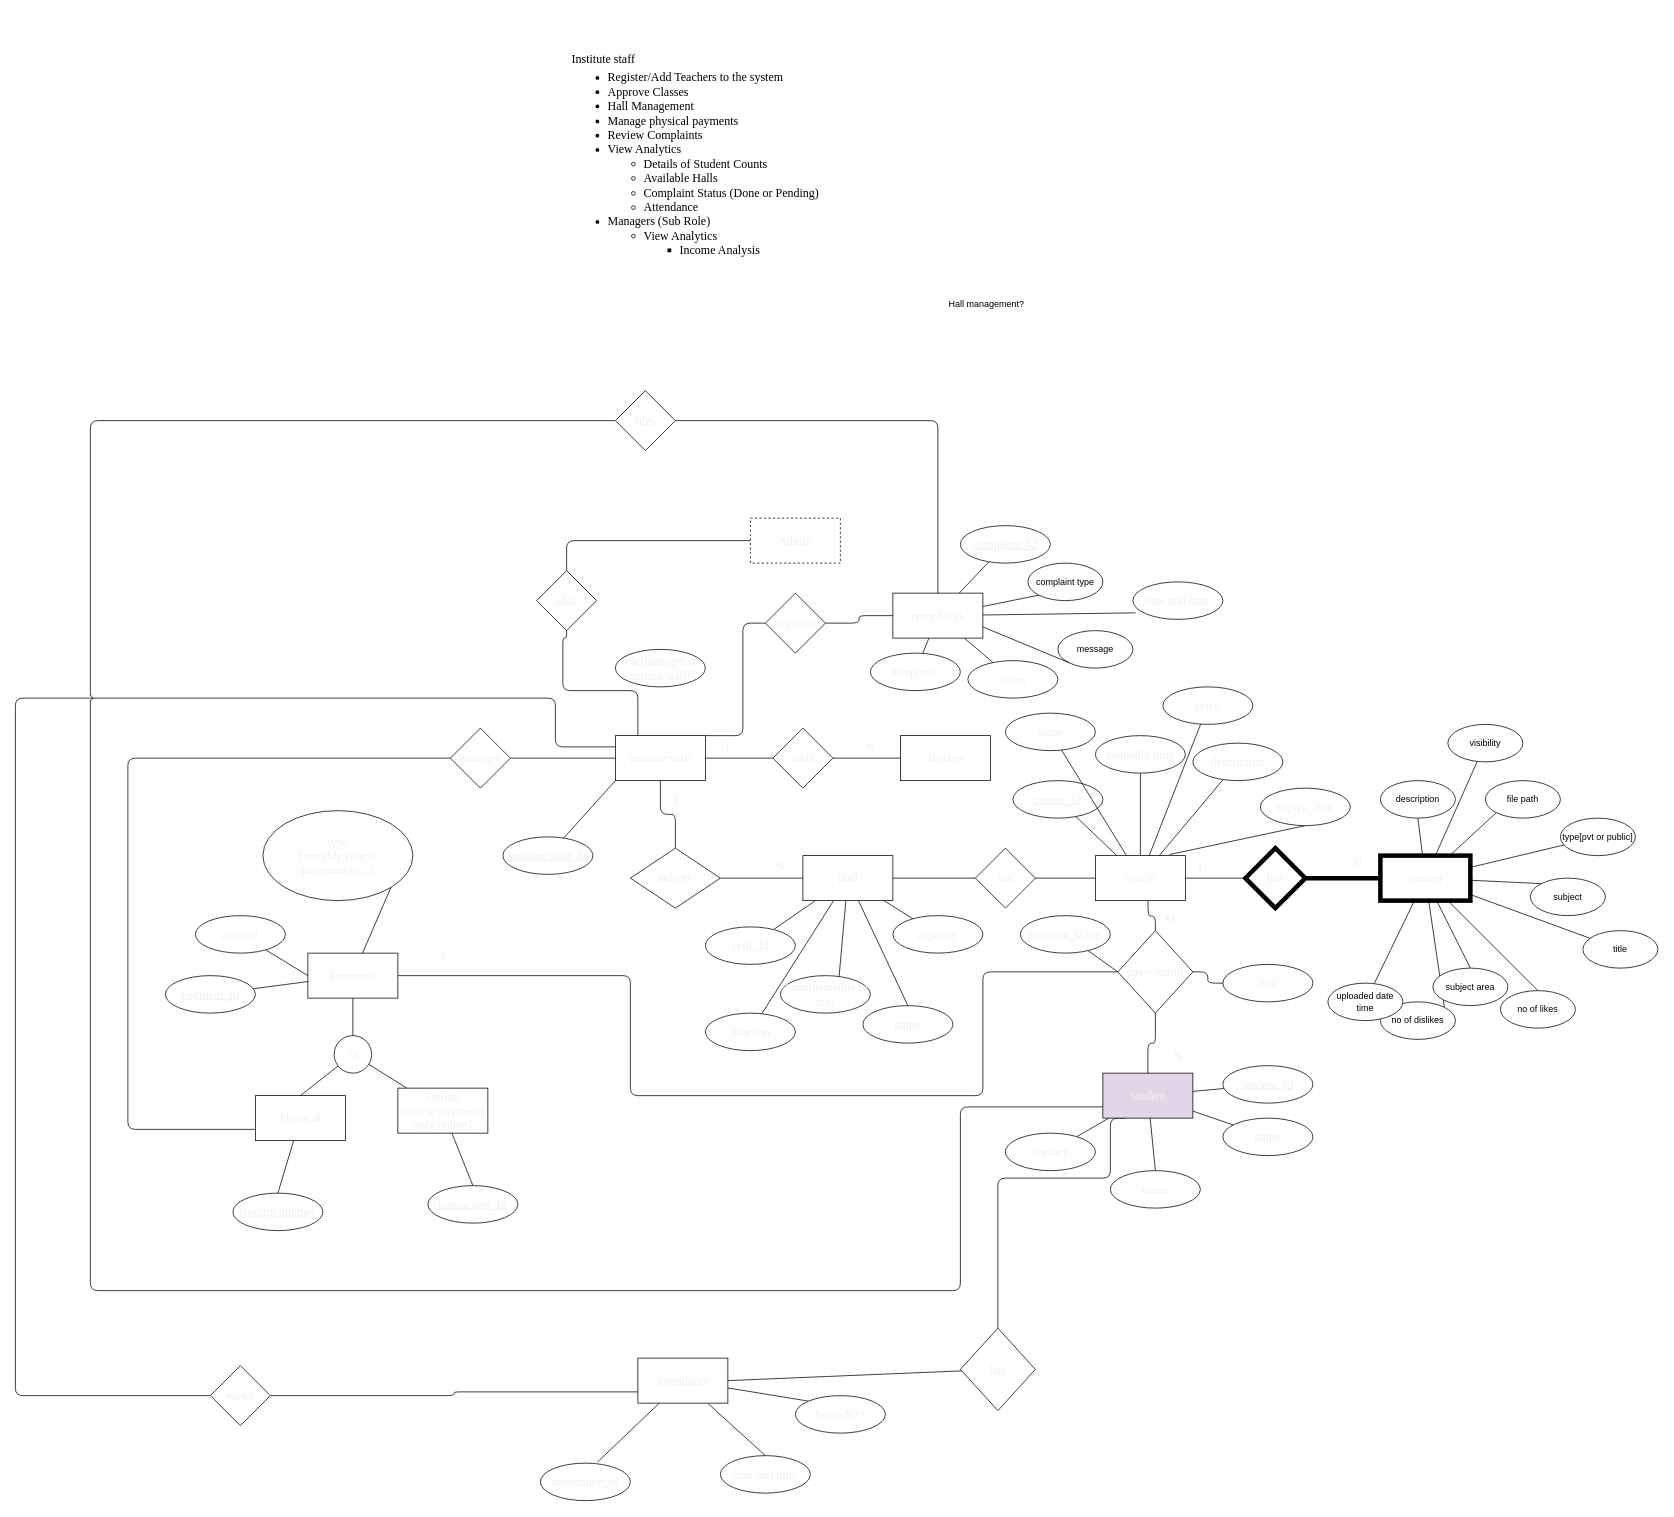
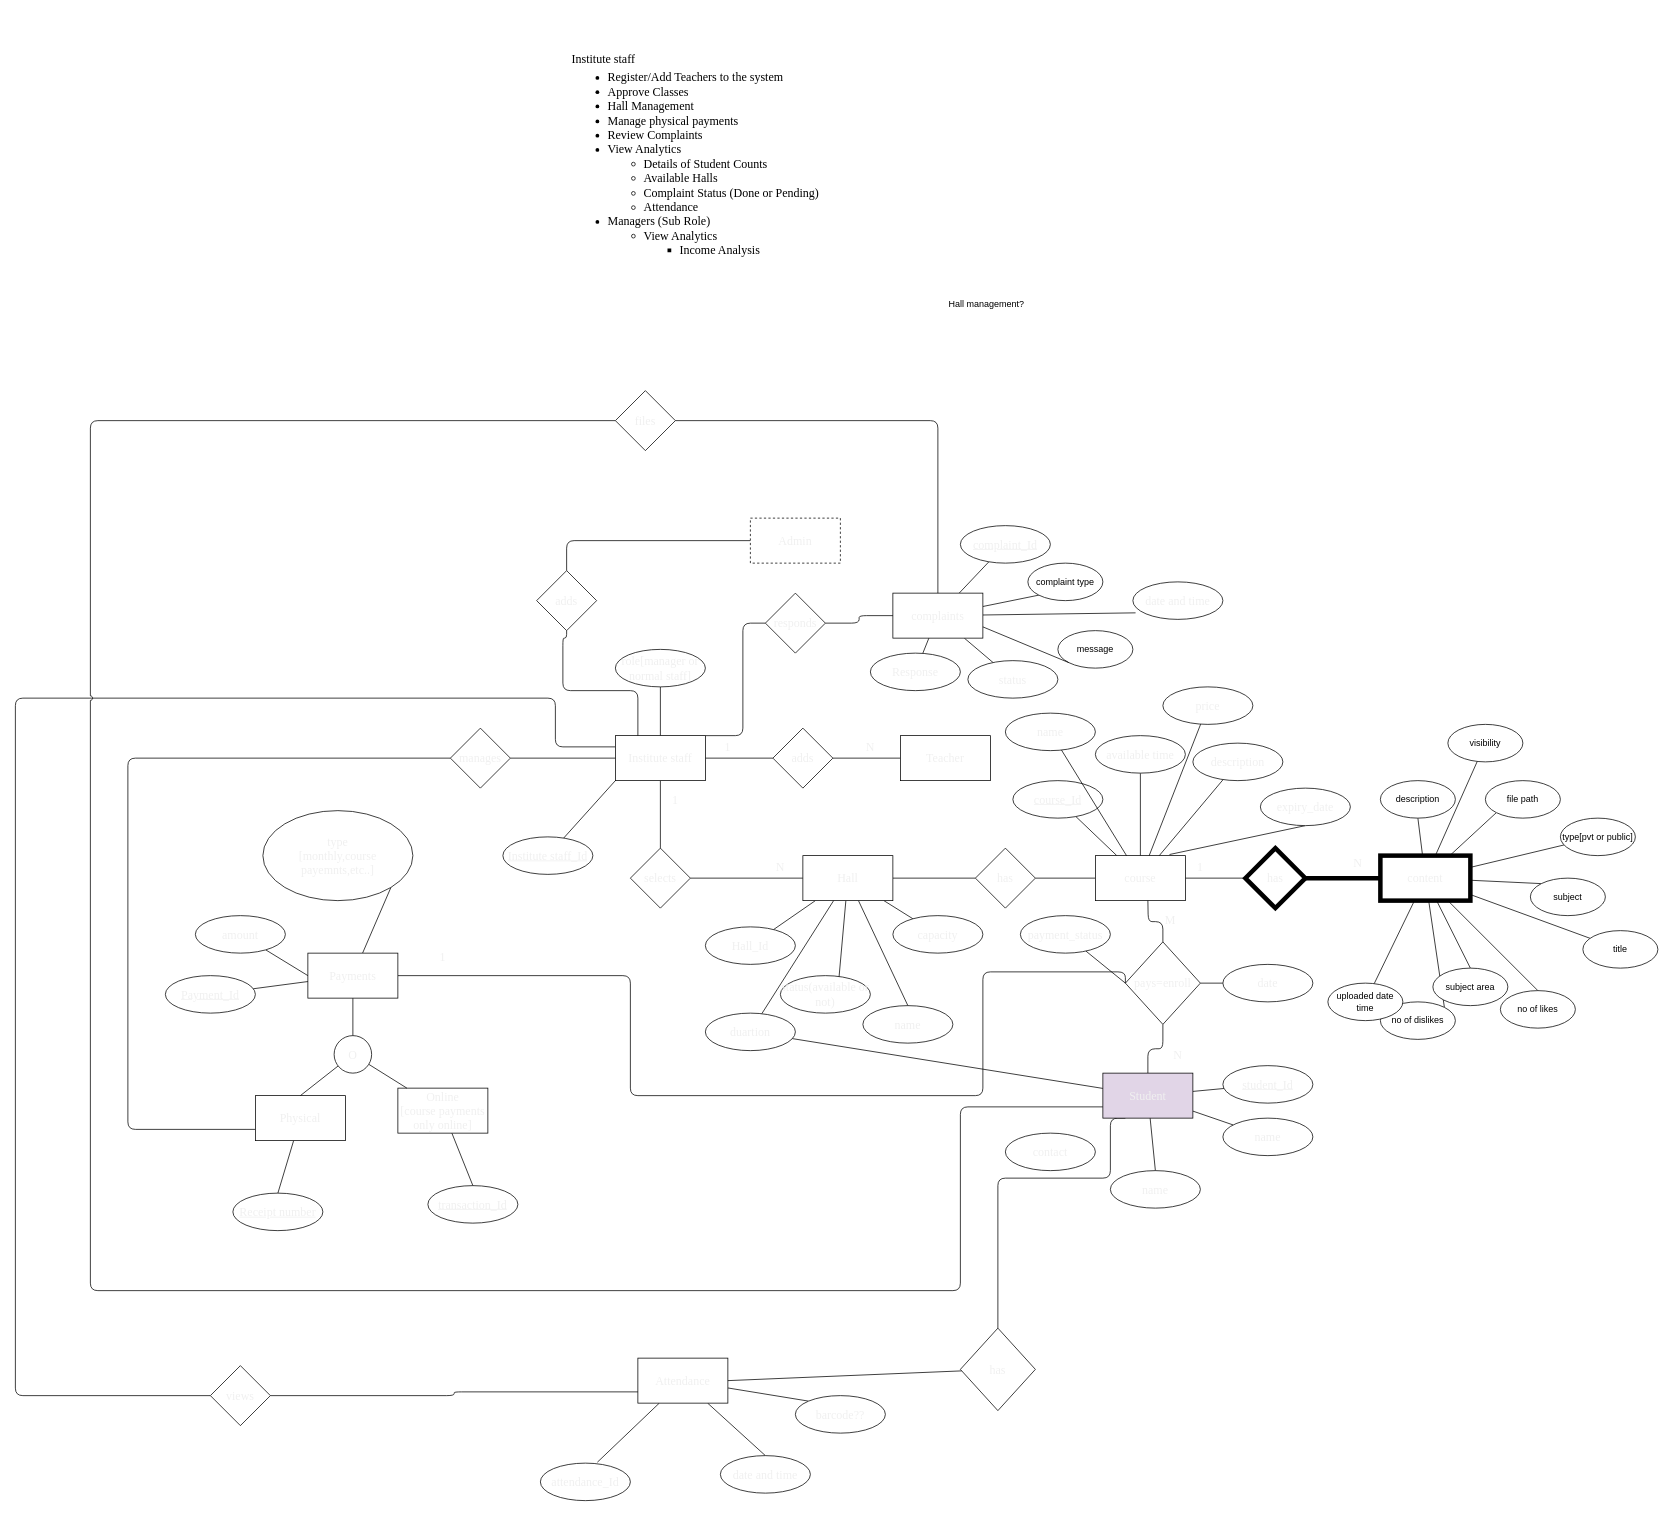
edge "role[manager or normal staff]" -- "Institute staff": added
node "selects": size 90x60 -> 60x60
node "pays=enroll": moved (1155, 972) -> (1163, 983)
edge "Student" -- "contact": now "Student" -- "duartion"
